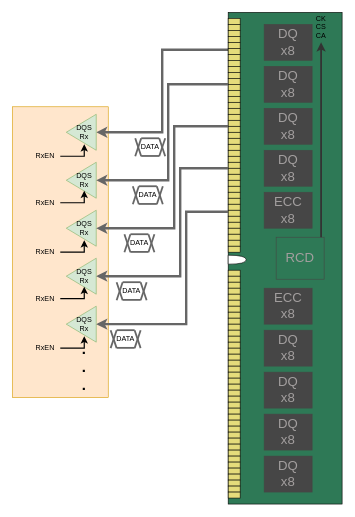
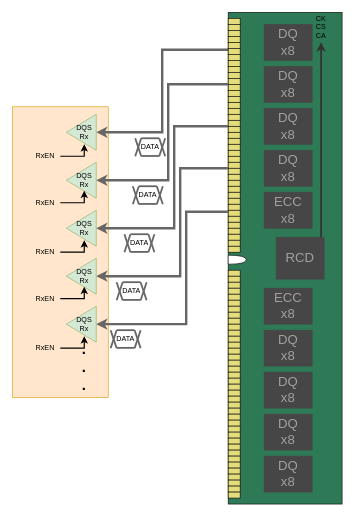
node "RCD": fillcolor #2e7956 -> #464646
